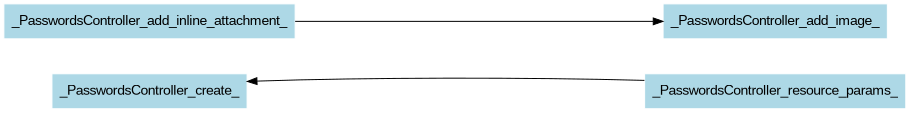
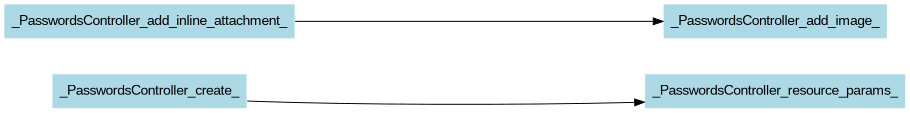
edge "_PasswordsController_resource_params_" -> "_PasswordsController_create_": reversed
